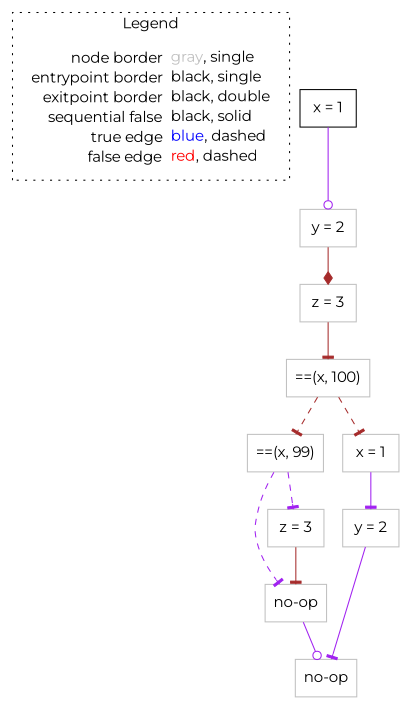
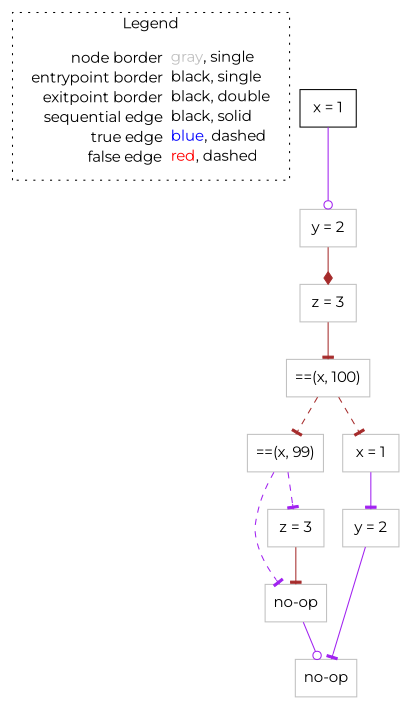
node "node border": text "sequential false" -> "sequential edge"
